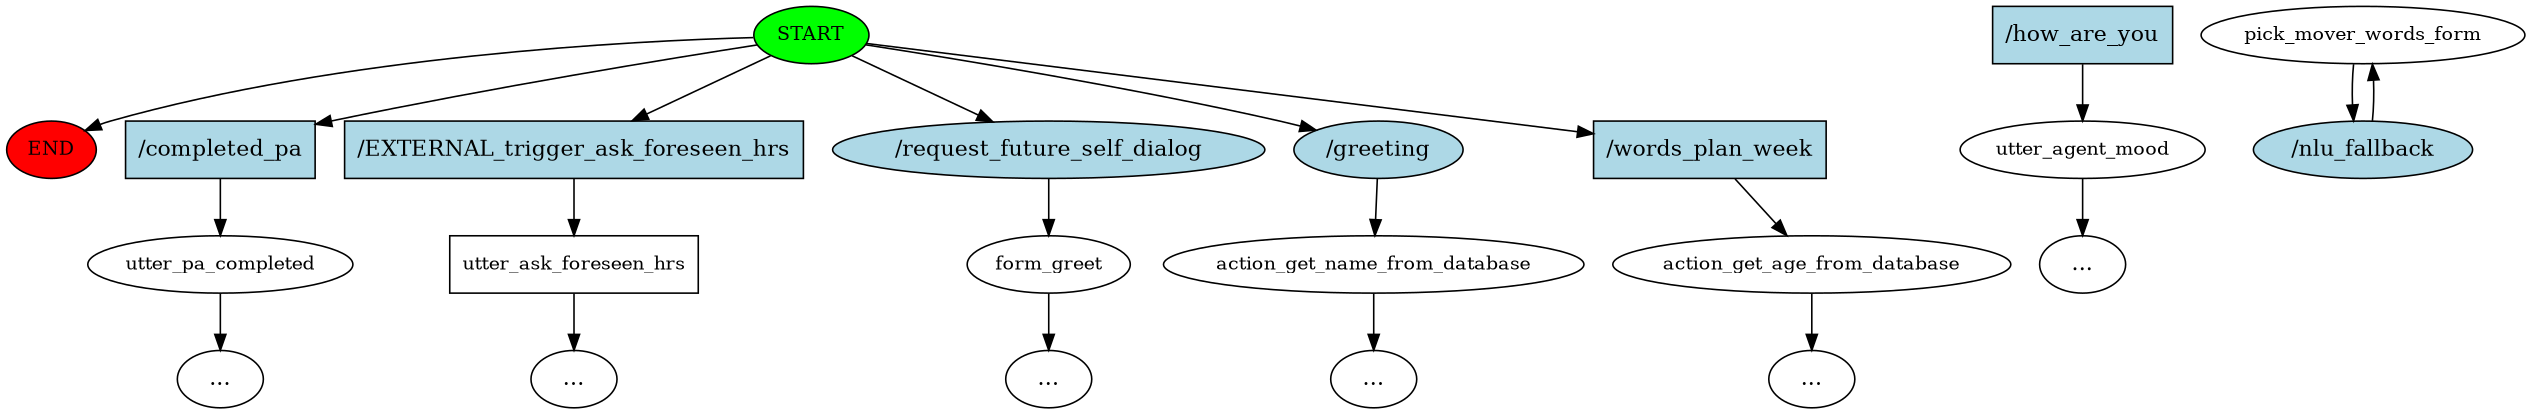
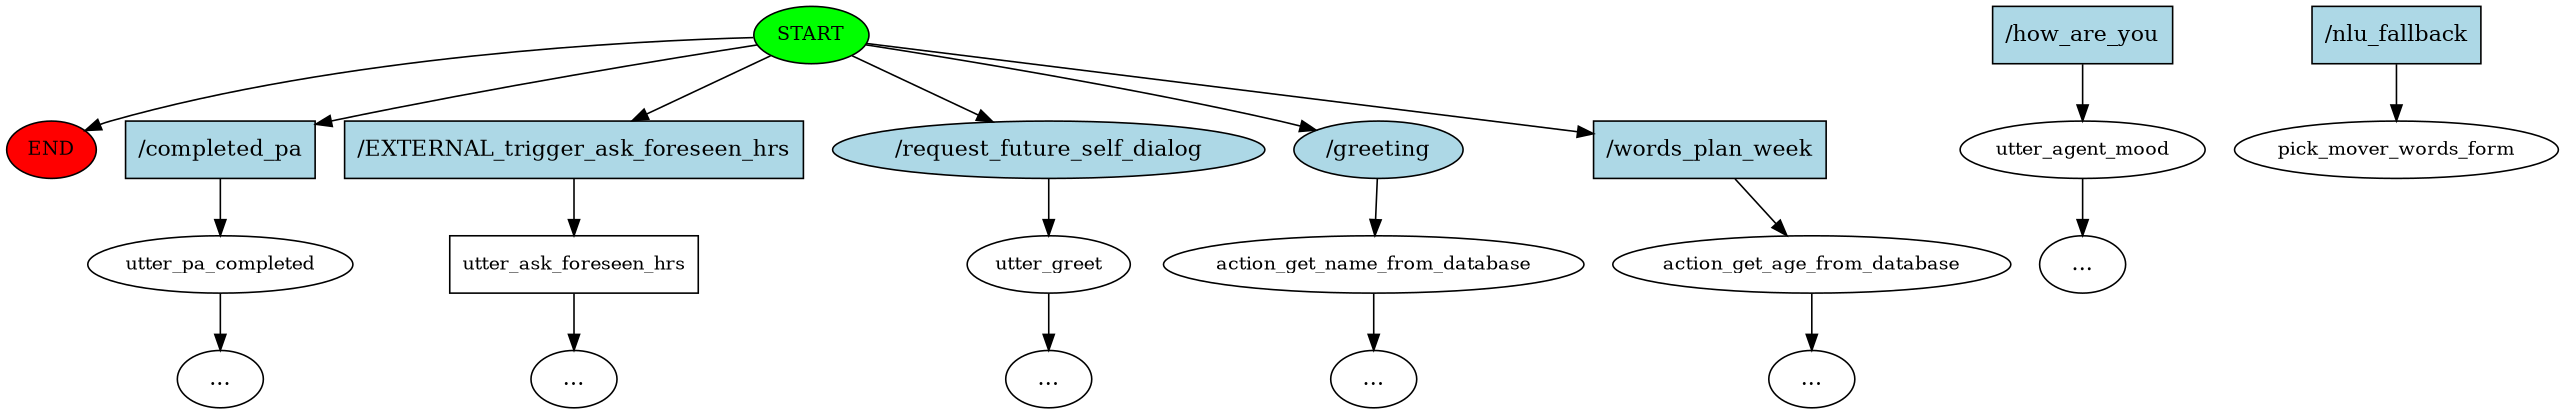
edge "pick_mover_words_form" -> "/nlu_fallback": removed
node "/nlu_fallback": shape ellipse -> box
node "form_greet": label "form_greet" -> "utter_greet"
